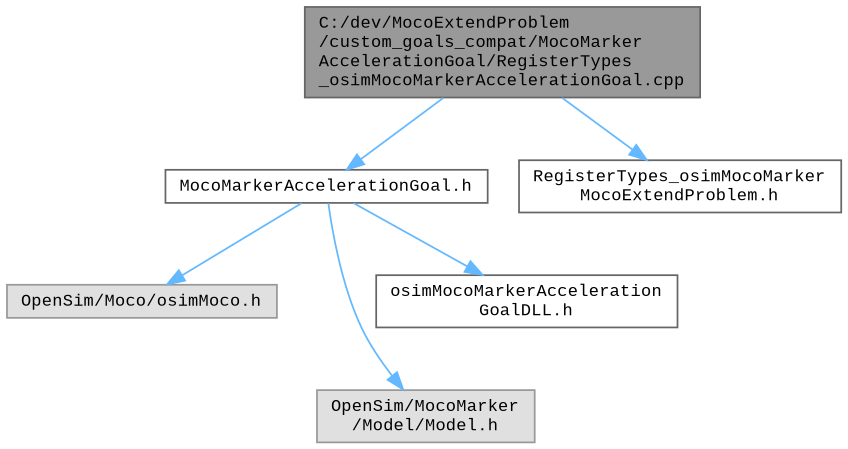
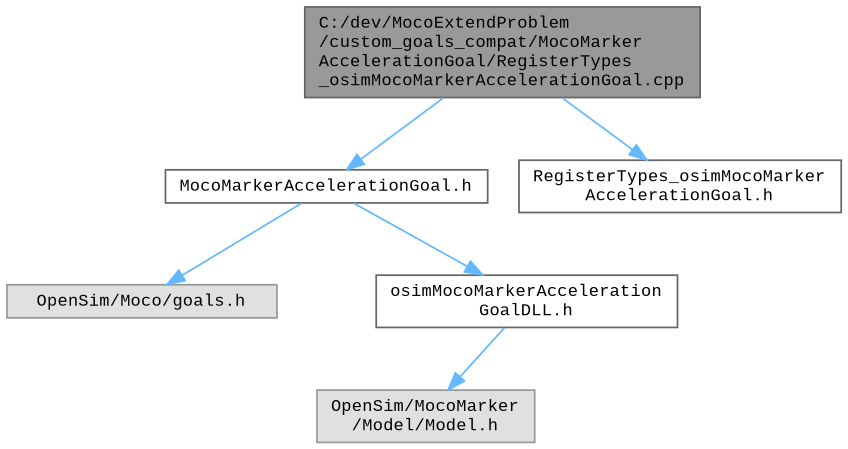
node "RegisterTypes_osimMocoMarker MocoExtendProblem.h": label "RegisterTypes_osimMocoMarker MocoExtendProblem.h" -> "RegisterTypes_osimMocoMarker AccelerationGoal.h"
edge "MocoMarkerAccelerationGoal.h" -> "OpenSim/MocoMarker /Model/Model.h": now "osimMocoMarkerAcceleration GoalDLL.h" -> "OpenSim/MocoMarker /Model/Model.h"
node "OpenSim/Moco/osimMoco.h": label "OpenSim/Moco/osimMoco.h" -> "OpenSim/Moco/goals.h"
